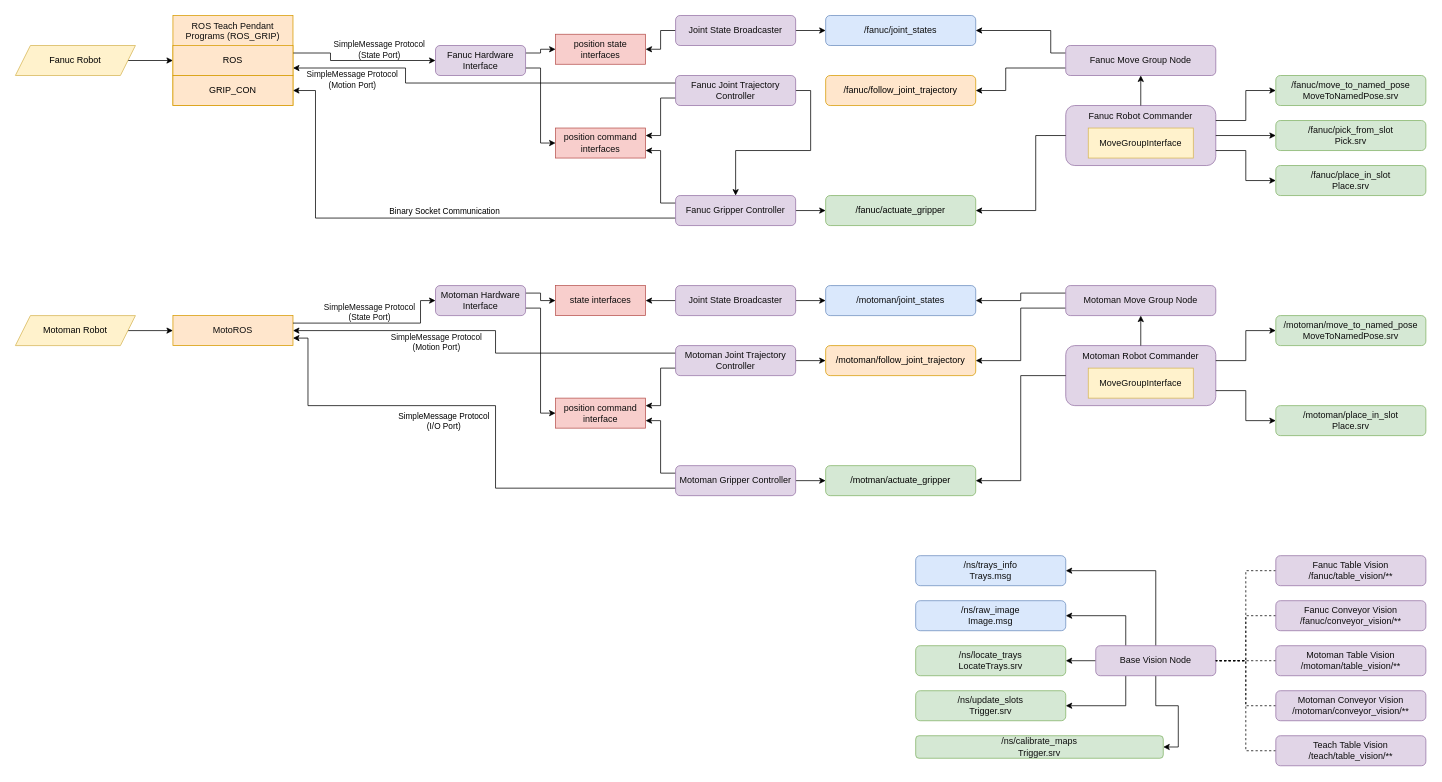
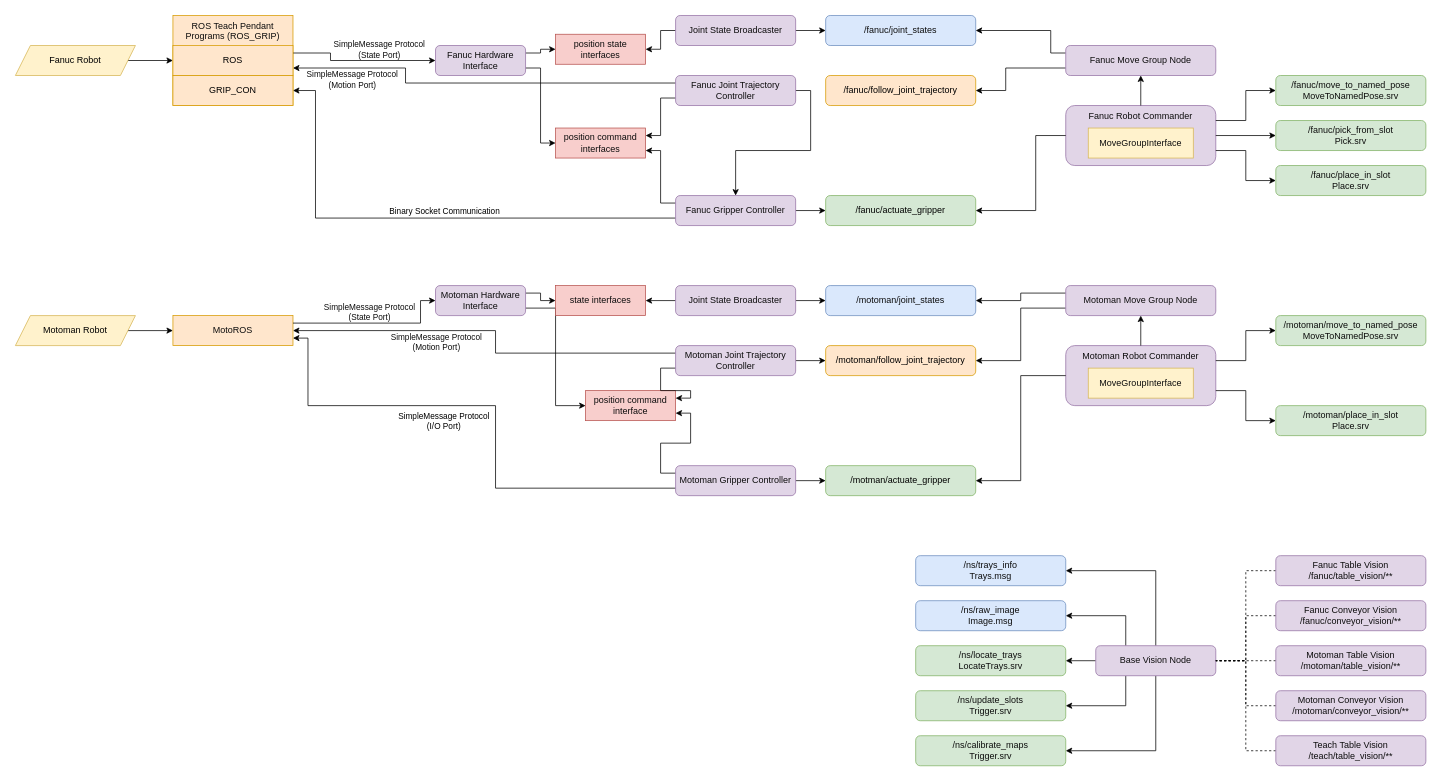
node "position command interface": moved (600, 413) -> (630, 405)
node "/ns/calibrate_maps Trigger.srv": size 248x23 -> 150x30
